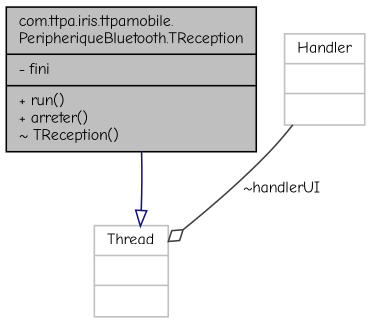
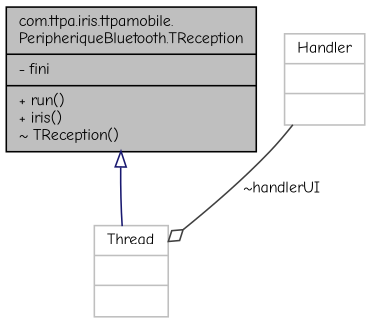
node "com.ttpa.iris.ttpamobile.": text "+ arreter()" -> "+ iris()"
edge "com.ttpa.iris.ttpamobile." -> "Thread": reversed
